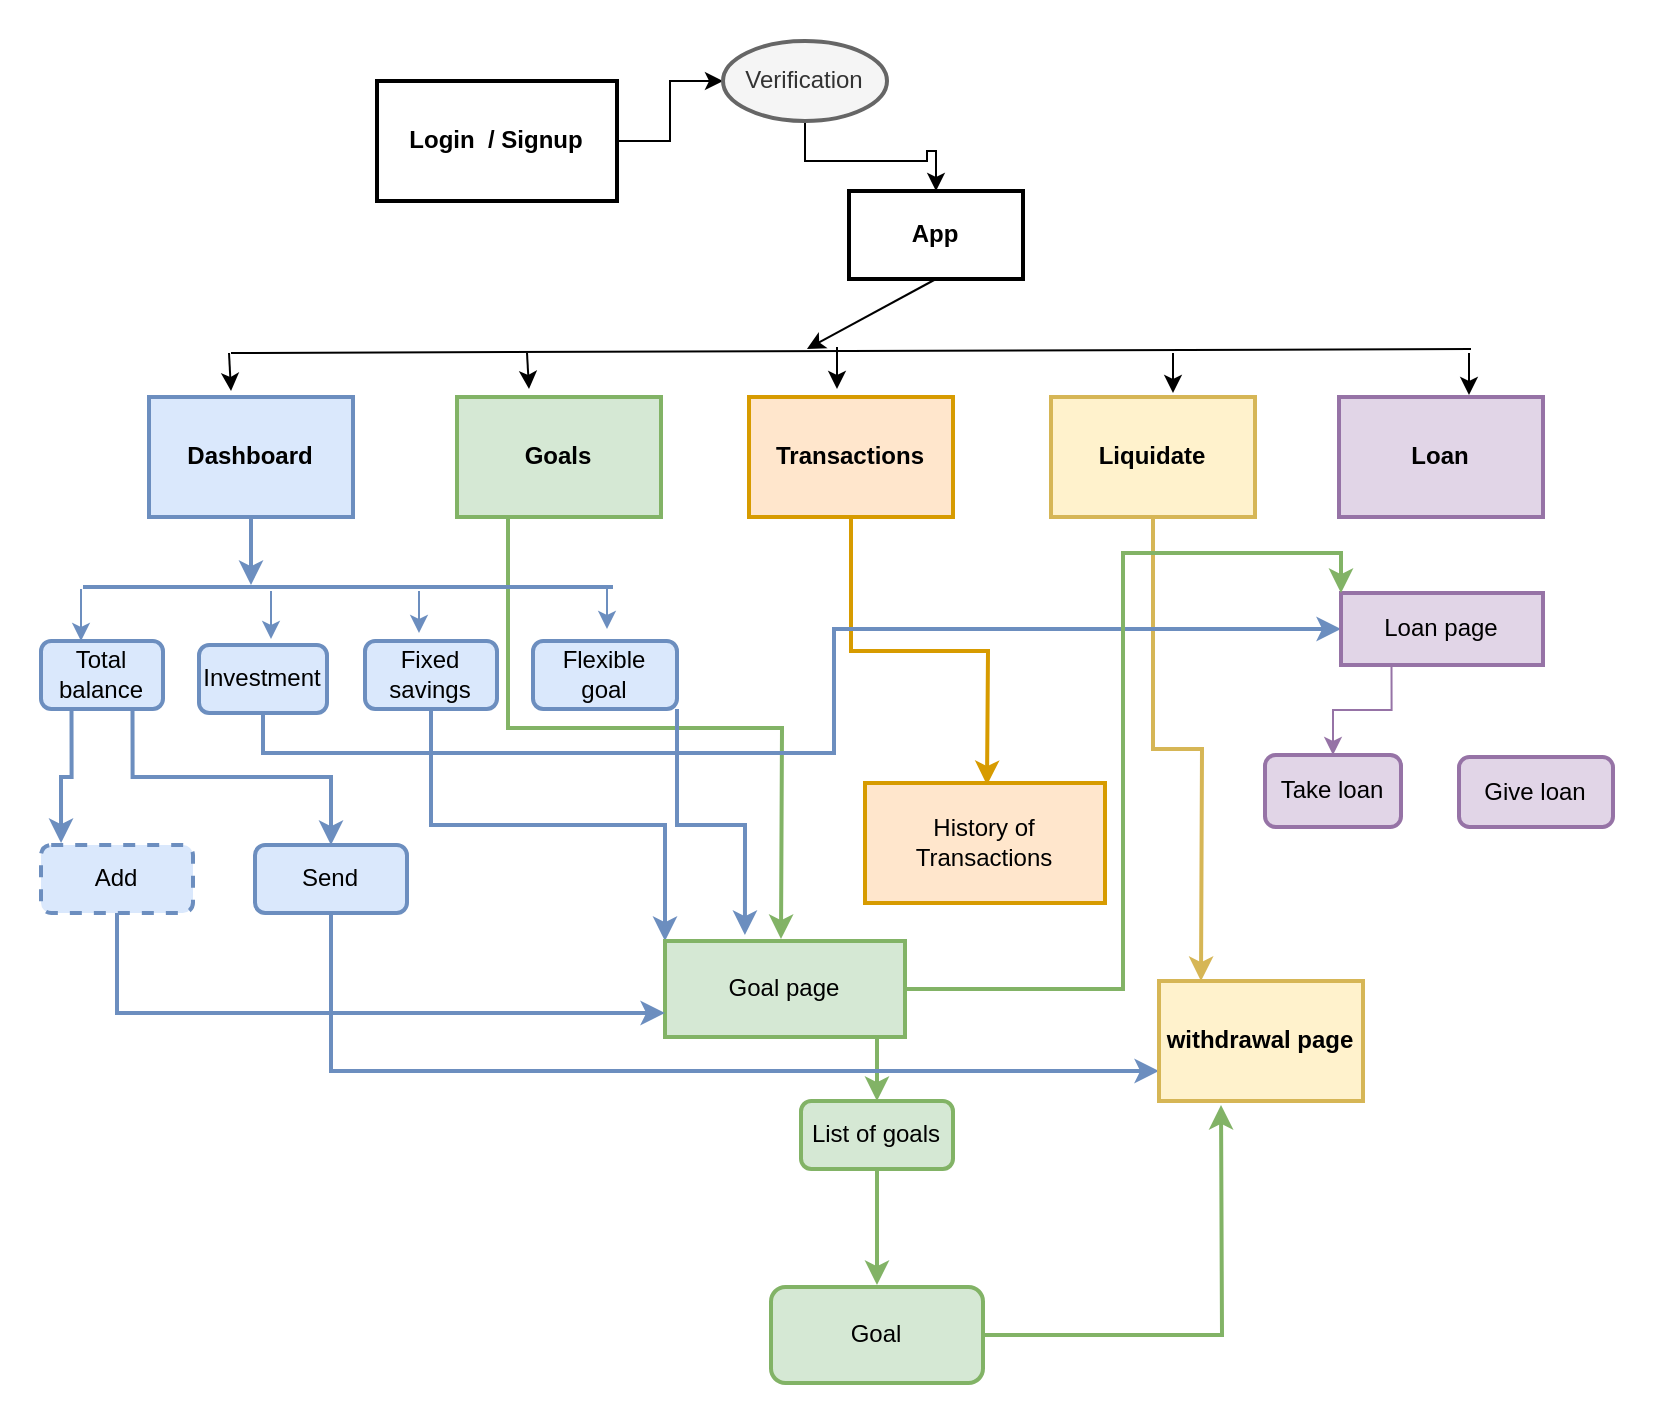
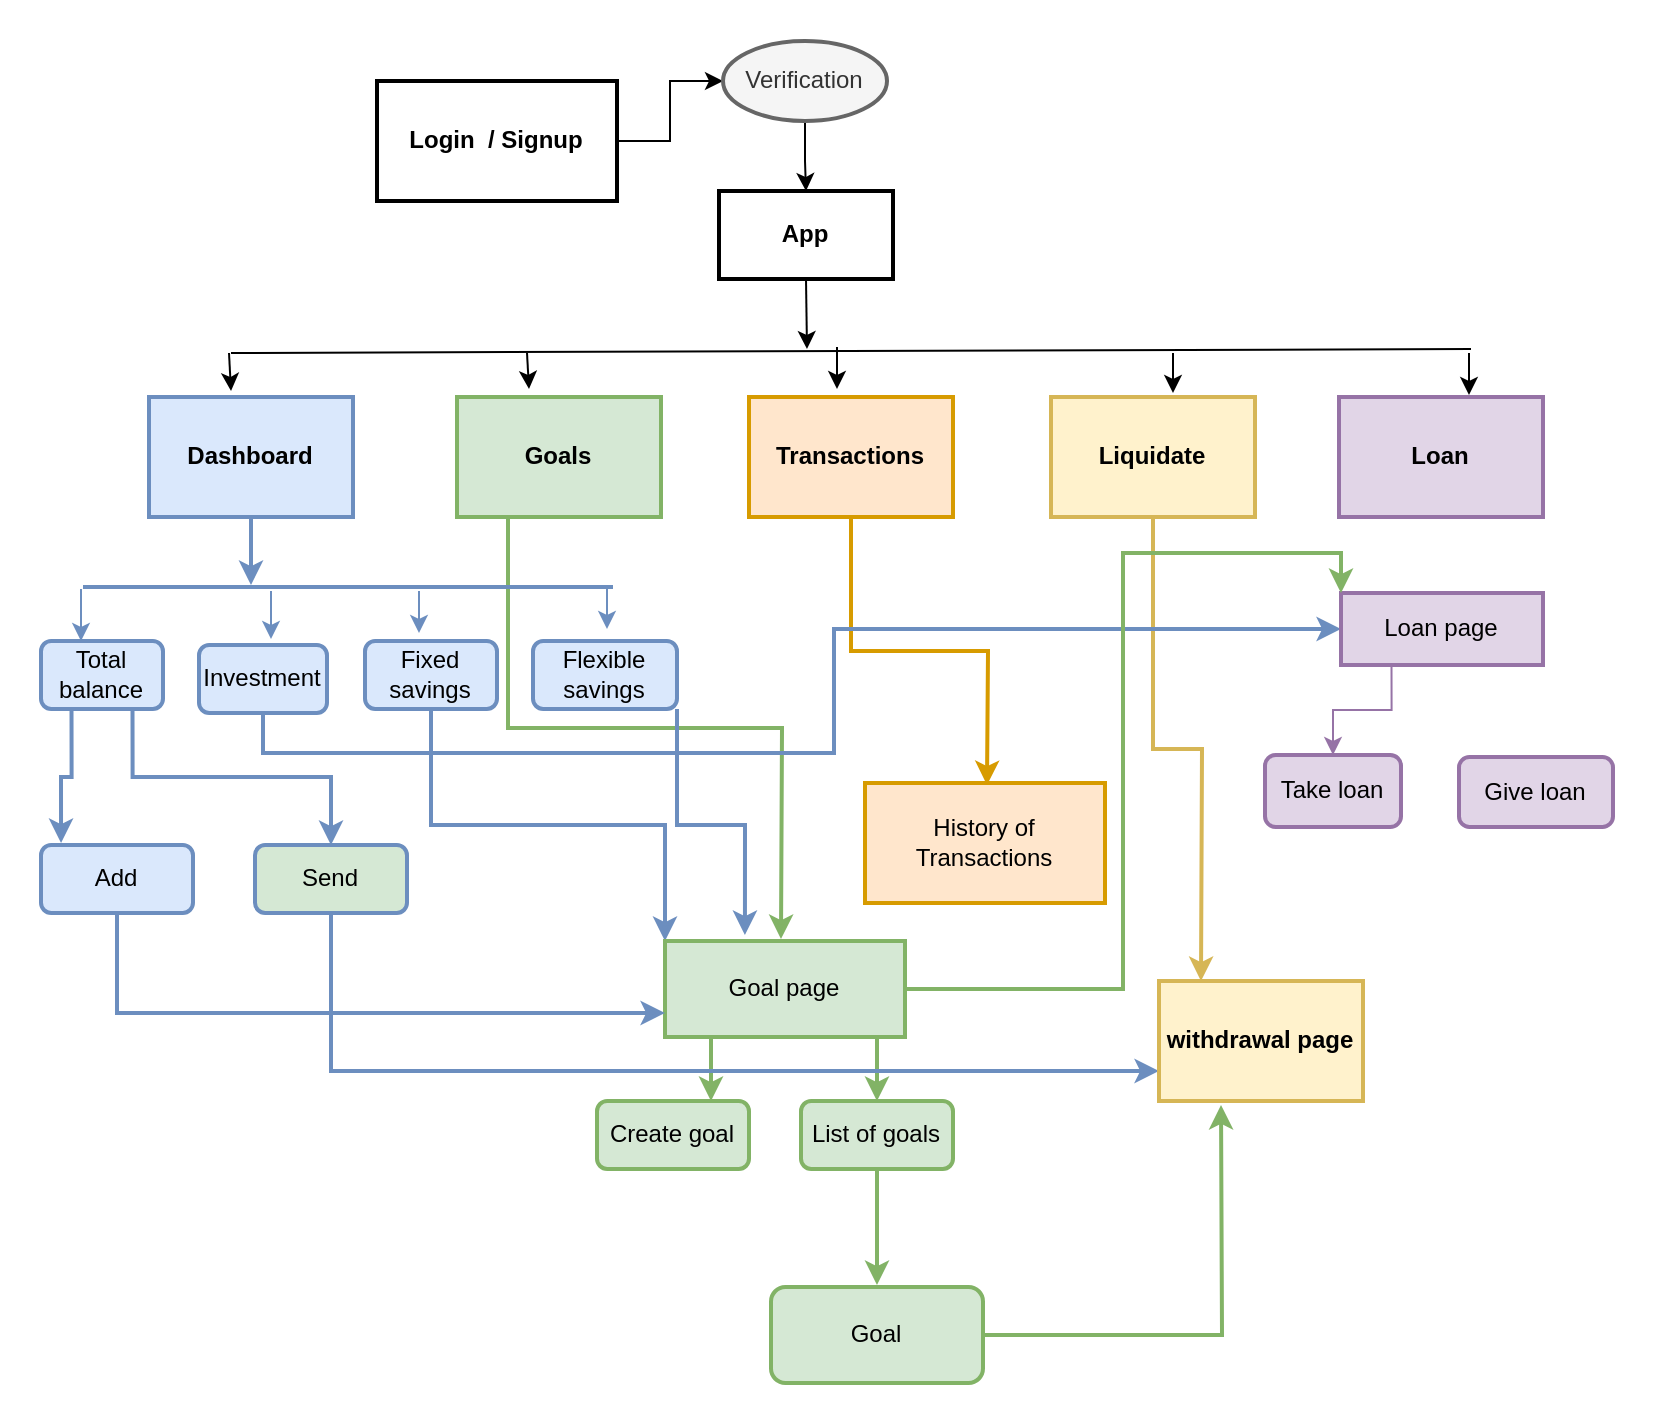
node "App": moved (936, 235) -> (806, 235)
node "Flexible goal": label "Flexible goal" -> "Flexible savings"
node "Add": style dashed -> solid
node "Send": fillcolor #dae8fc -> #d5e8d4
edge "Goal page" -> "Create goal": added
node "Create goal": added
